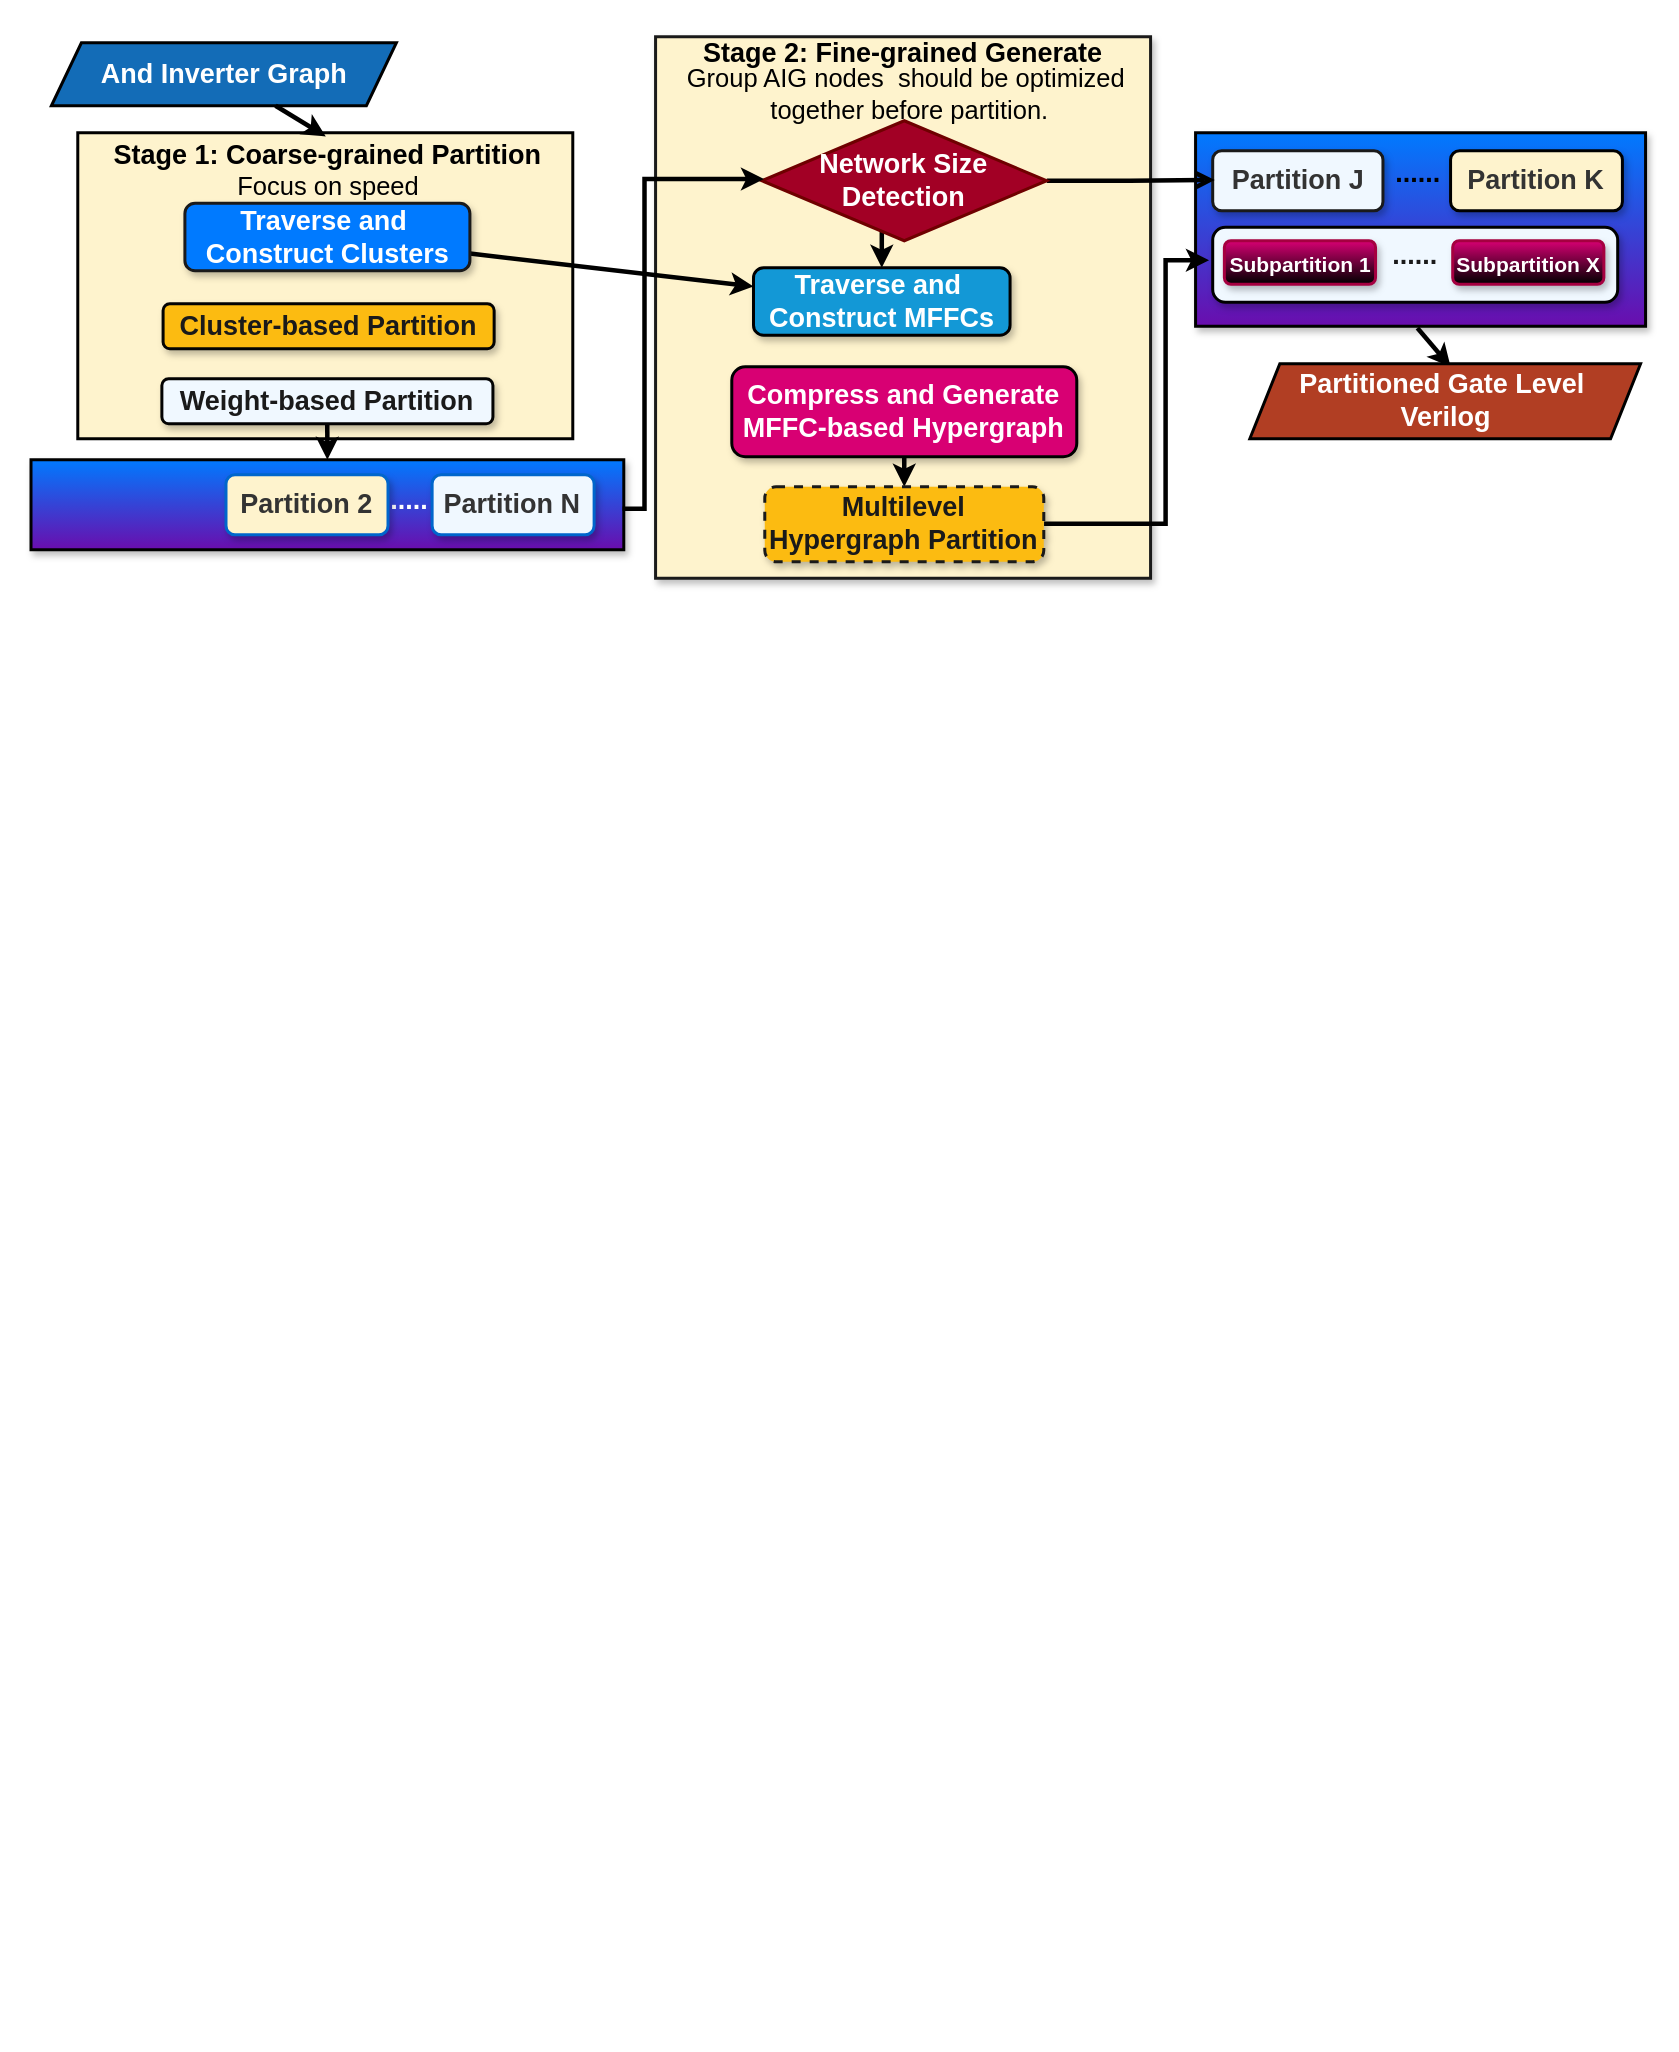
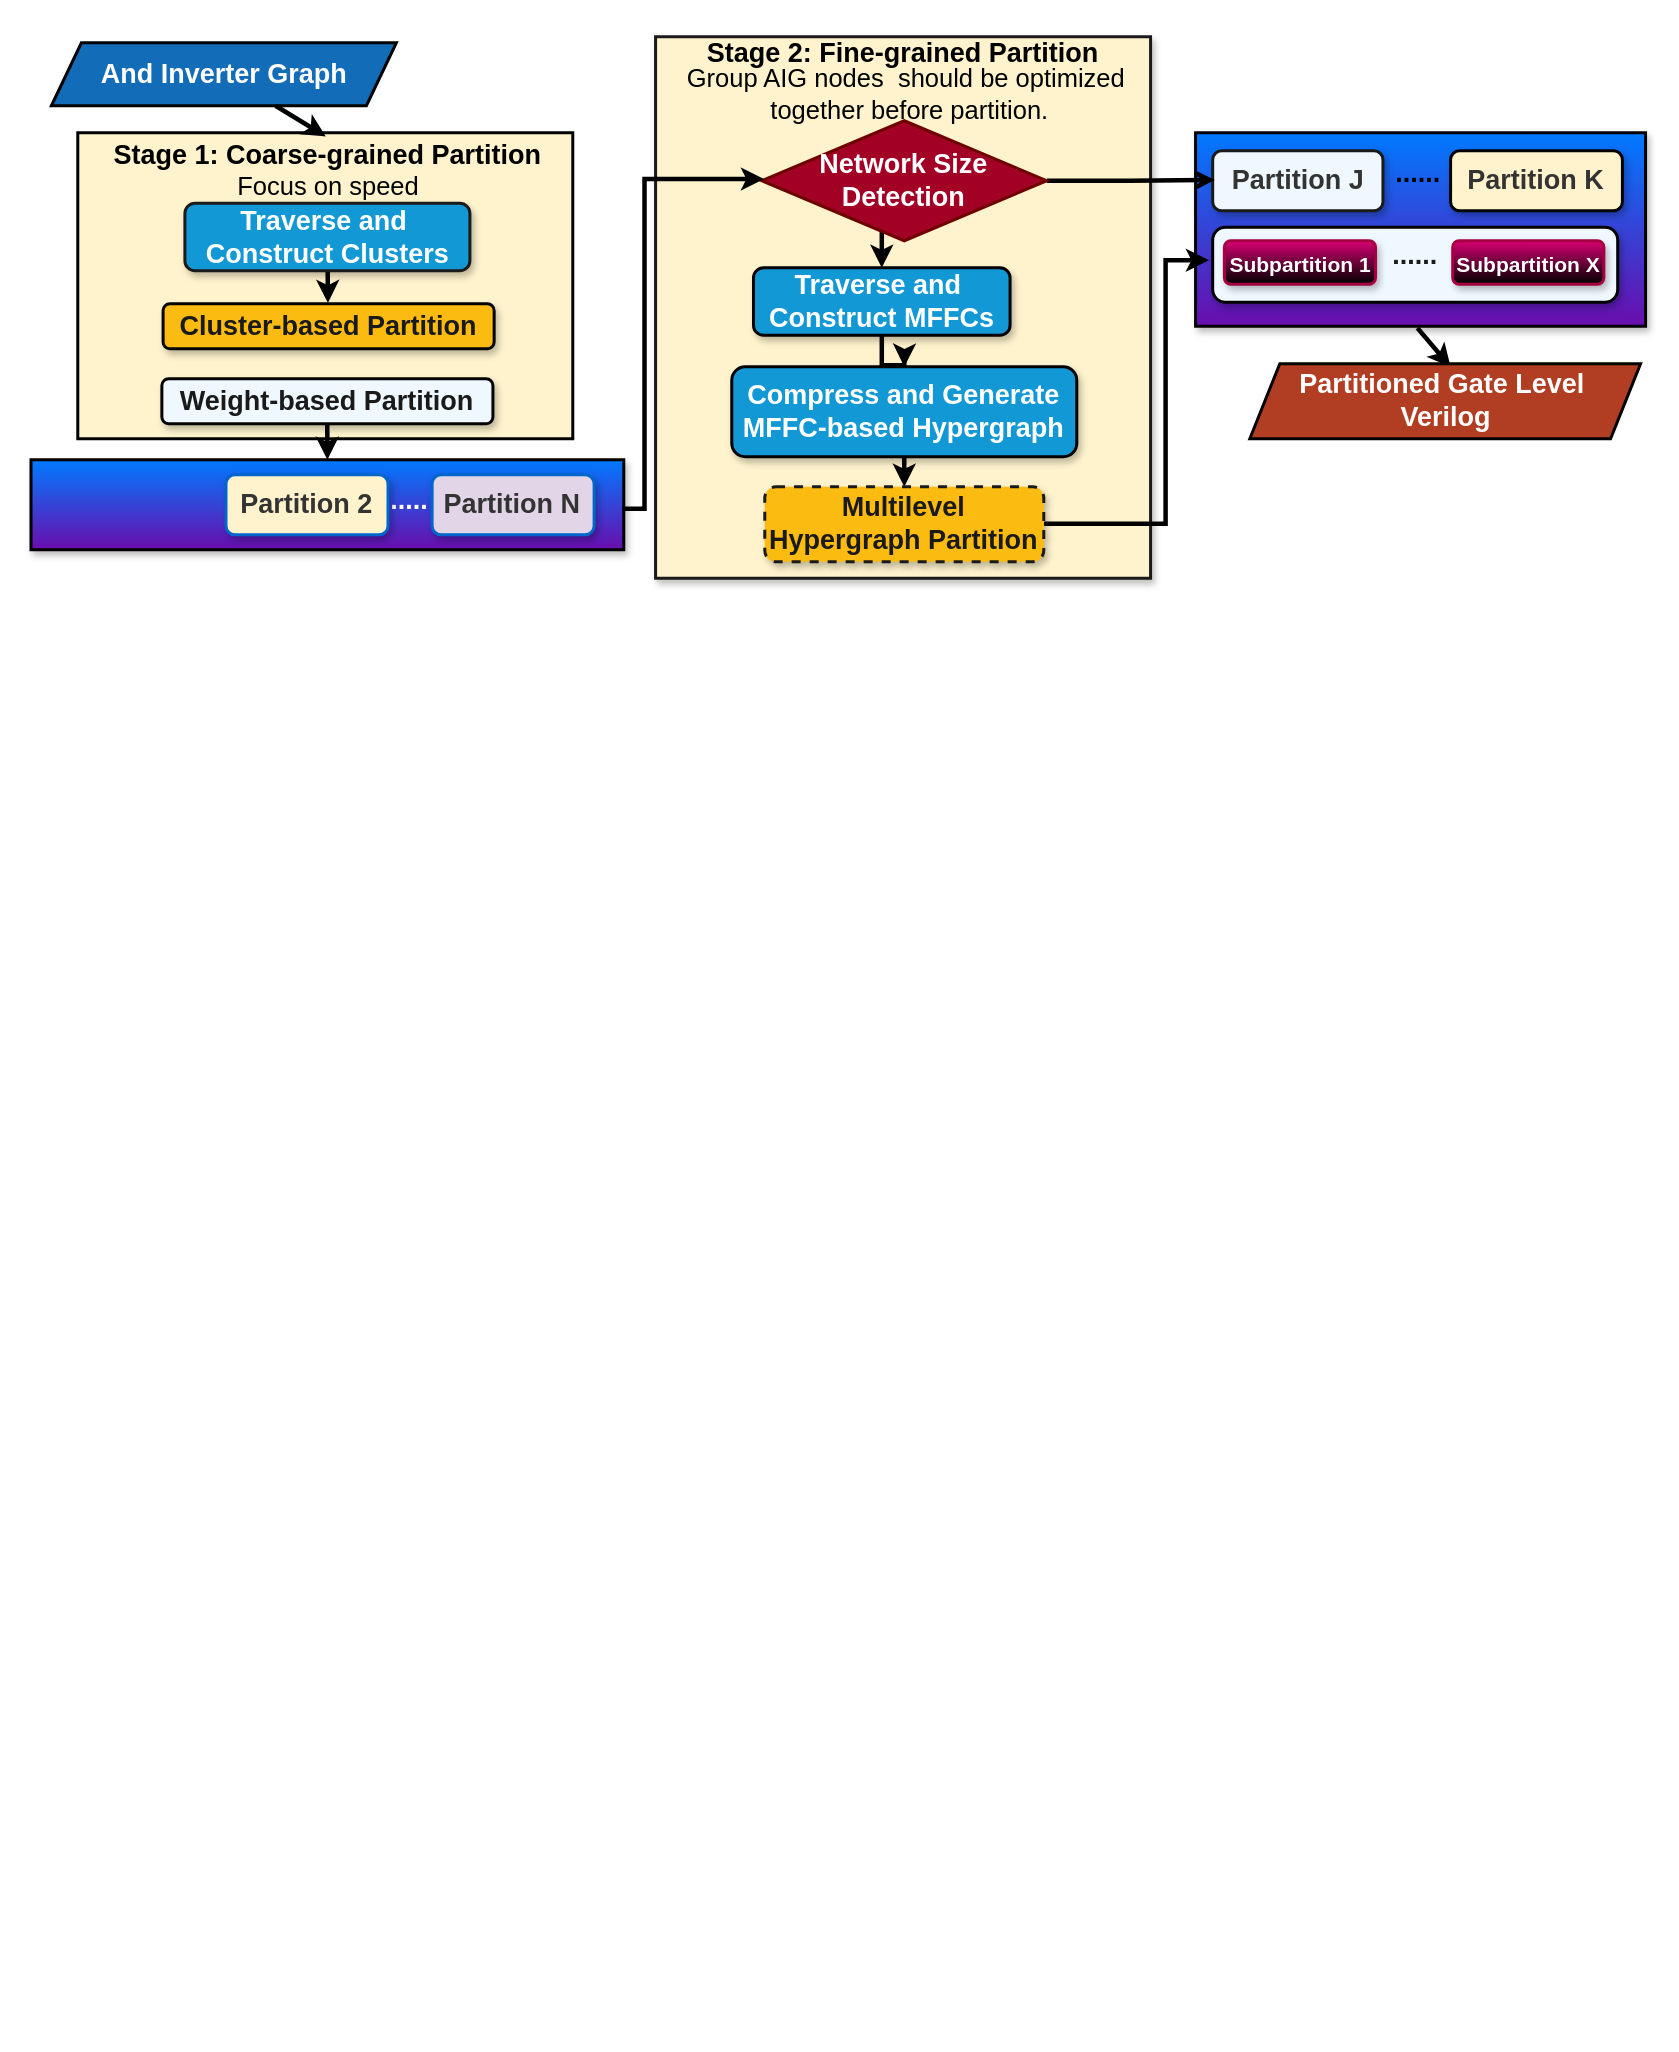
node "Stage 2: Fine-grained Generate": label "Stage 2: Fine-grained Generate" -> "Stage 2: Fine-grained Partition"
node "Traverse and Construct Clusters": fillcolor #007aff -> #1398d6
edge "Traverse and Construct Clusters" -> "Traverse and Construct MFFCs": now "Traverse and Construct Clusters" -> "Cluster-based Partition"
edge "Traverse and Construct MFFCs" -> "Compress and Generate MFFC-based Hypergraph": added
node "Compress and Generate MFFC-based Hypergraph": fillcolor #d80073 -> #1398d6
node "Partition N": fillcolor #f0f8ff -> #e1d5e7
